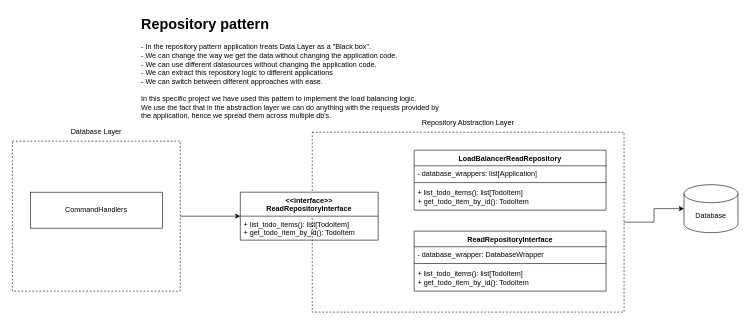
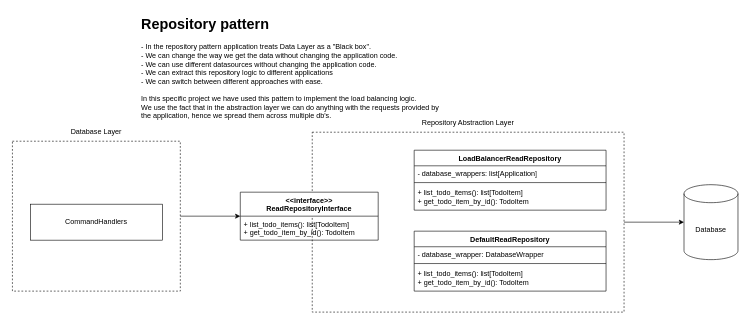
node "Database": size 54x48 -> 54x75
node "CommandHandlers": moved (96, 210) -> (96, 222)
node "ReadRepositoryInterface": label "ReadRepositoryInterface" -> "DefaultReadRepository"
